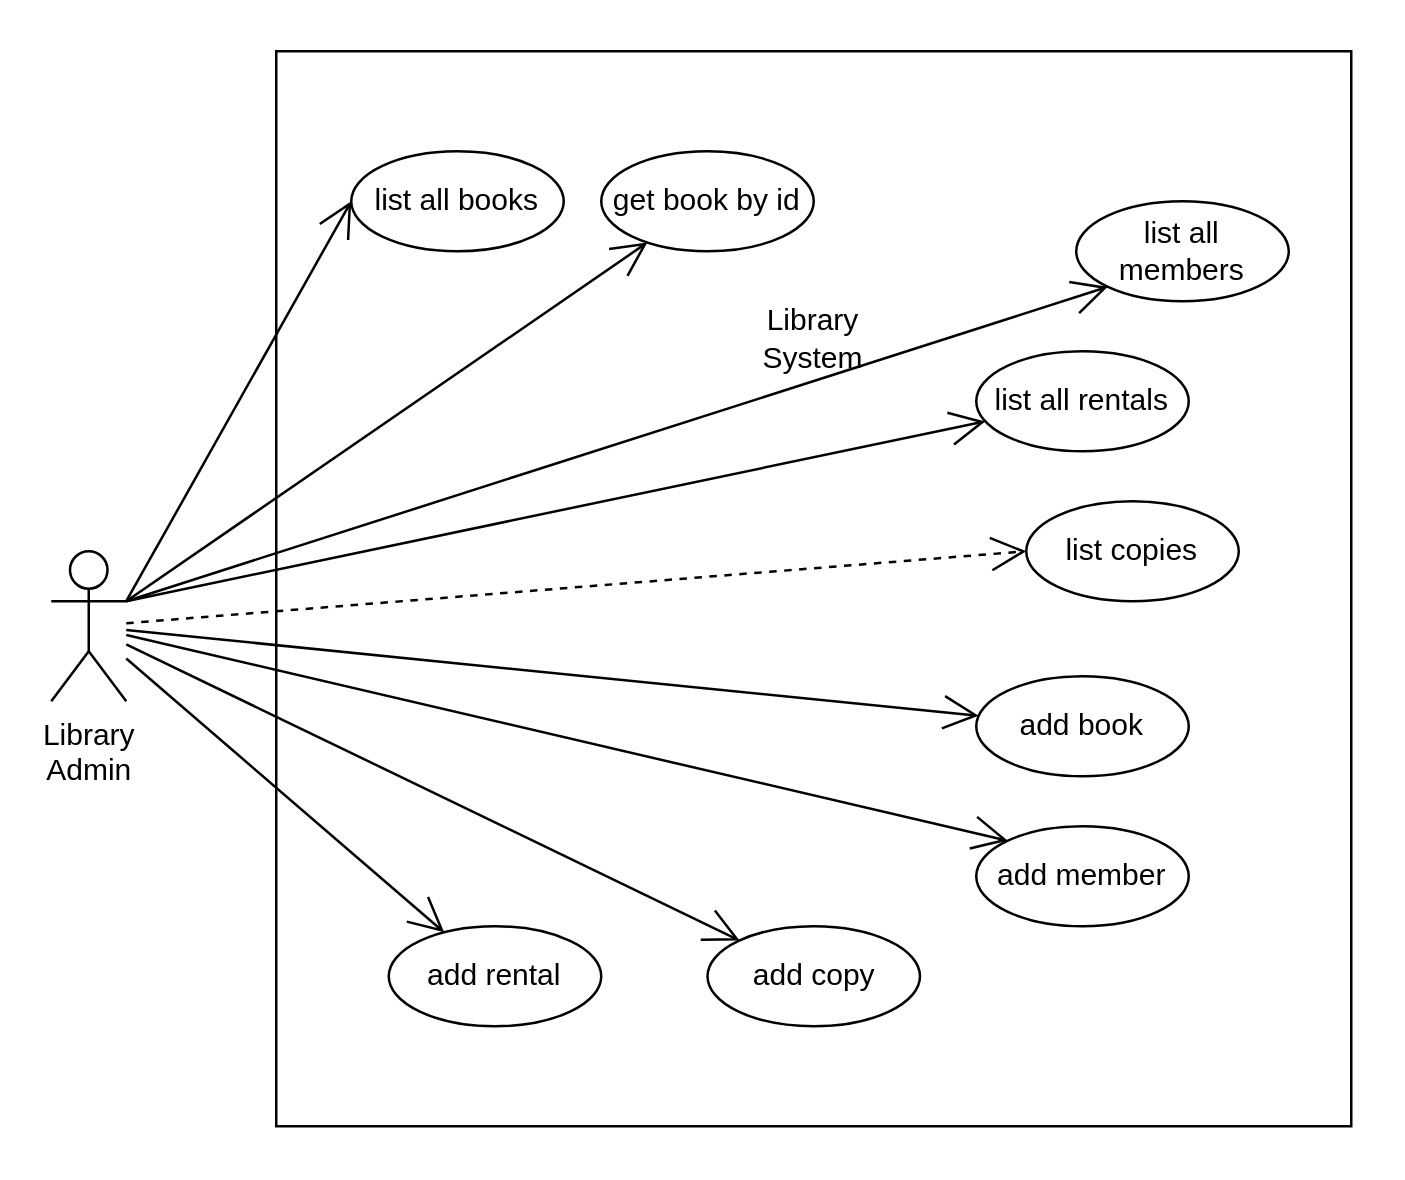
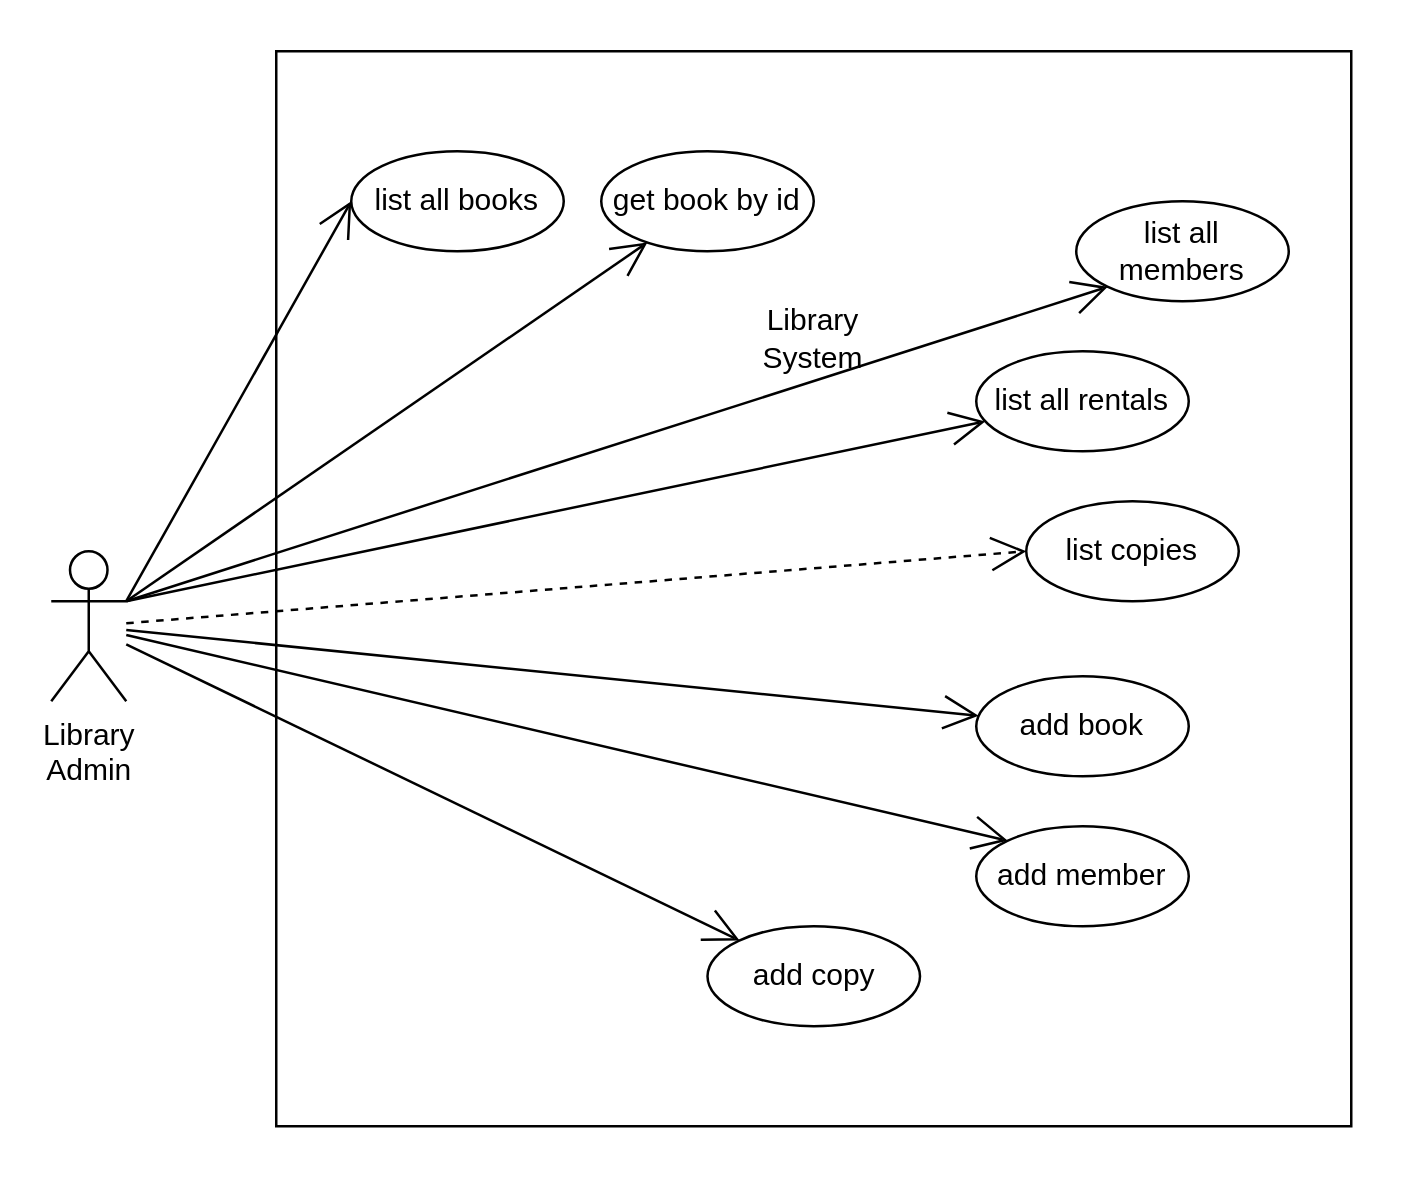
edge "Library Admin" -> "add rental": removed
node "add rental": removed
